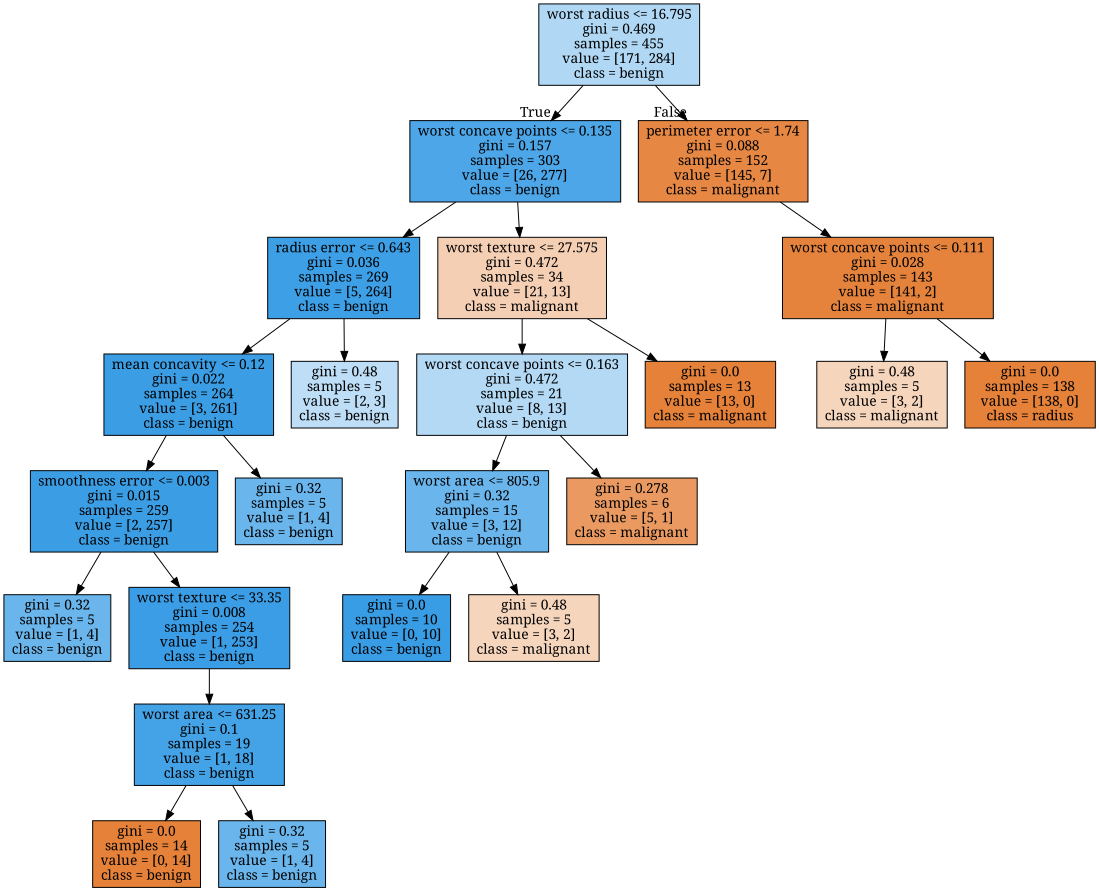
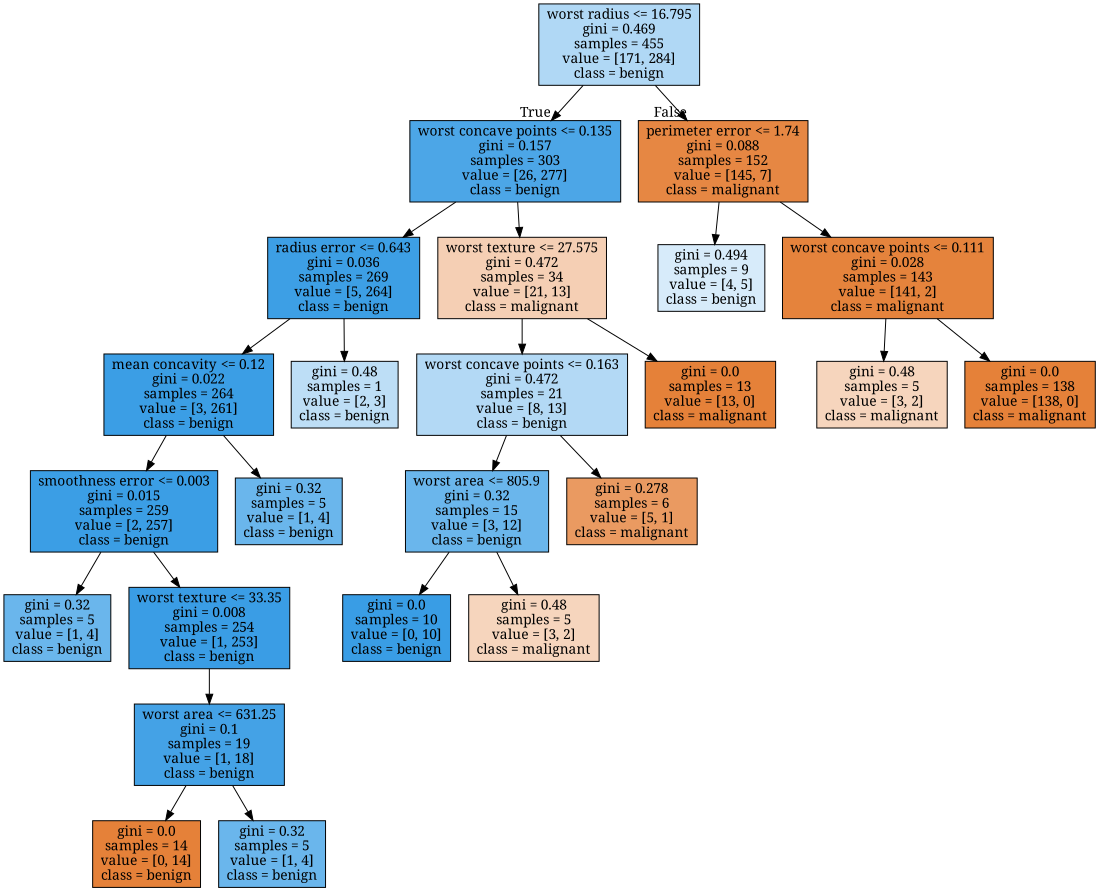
node "gini = 0.494 samples = 9 value = [4, 5] class = benign": added
node "gini = 0.48 samples = 5 value = [2, 3] class = benign": label "gini = 0.48 samples = 5 value = [2, 3] class = benign" -> "gini = 0.48 samples = 1 value = [2, 3] class = benign"
node "gini = 0.0 samples = 138 value = [138, 0] class = radius": label "gini = 0.0 samples = 138 value = [138, 0] class = radius" -> "gini = 0.0 samples = 138 value = [138, 0] class = malignant"
